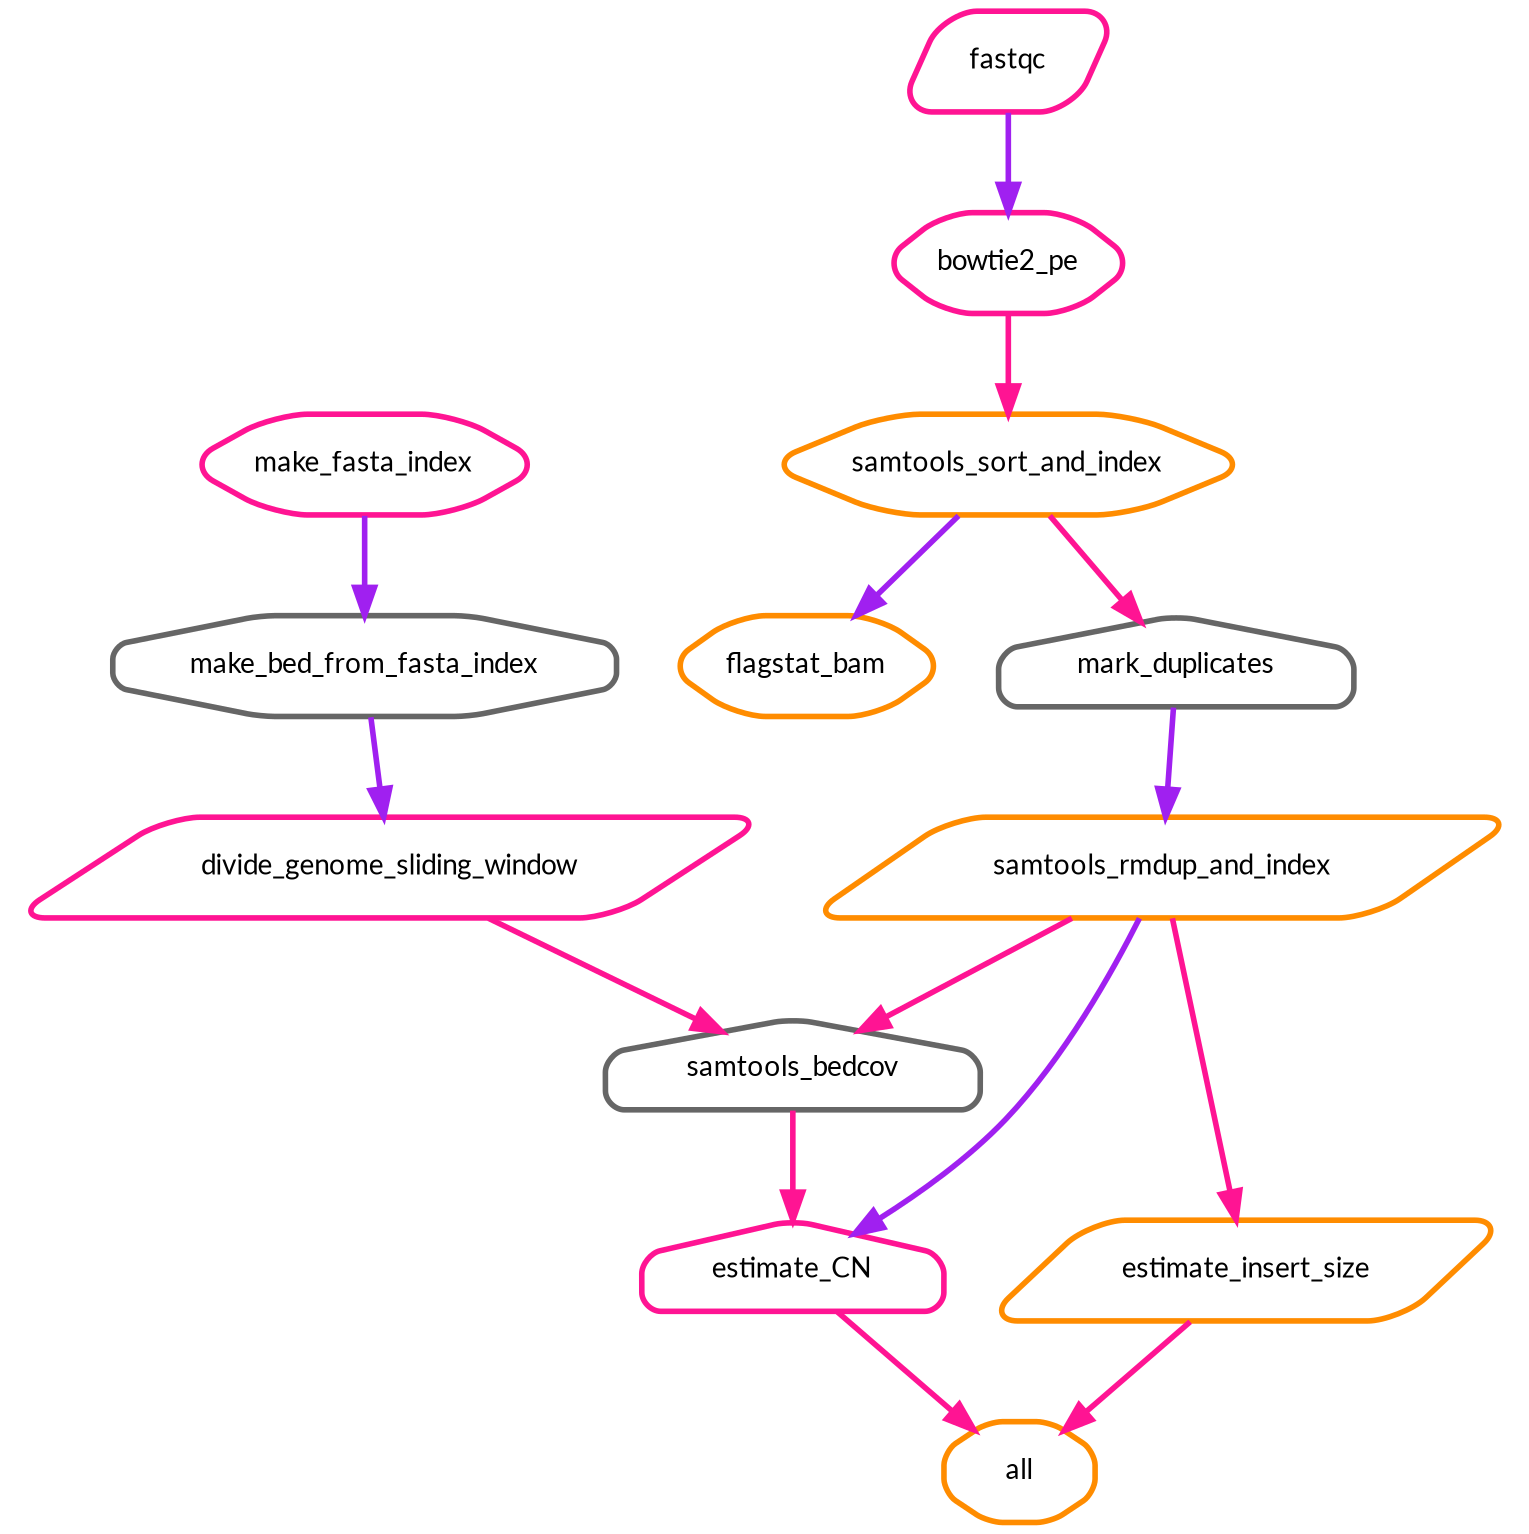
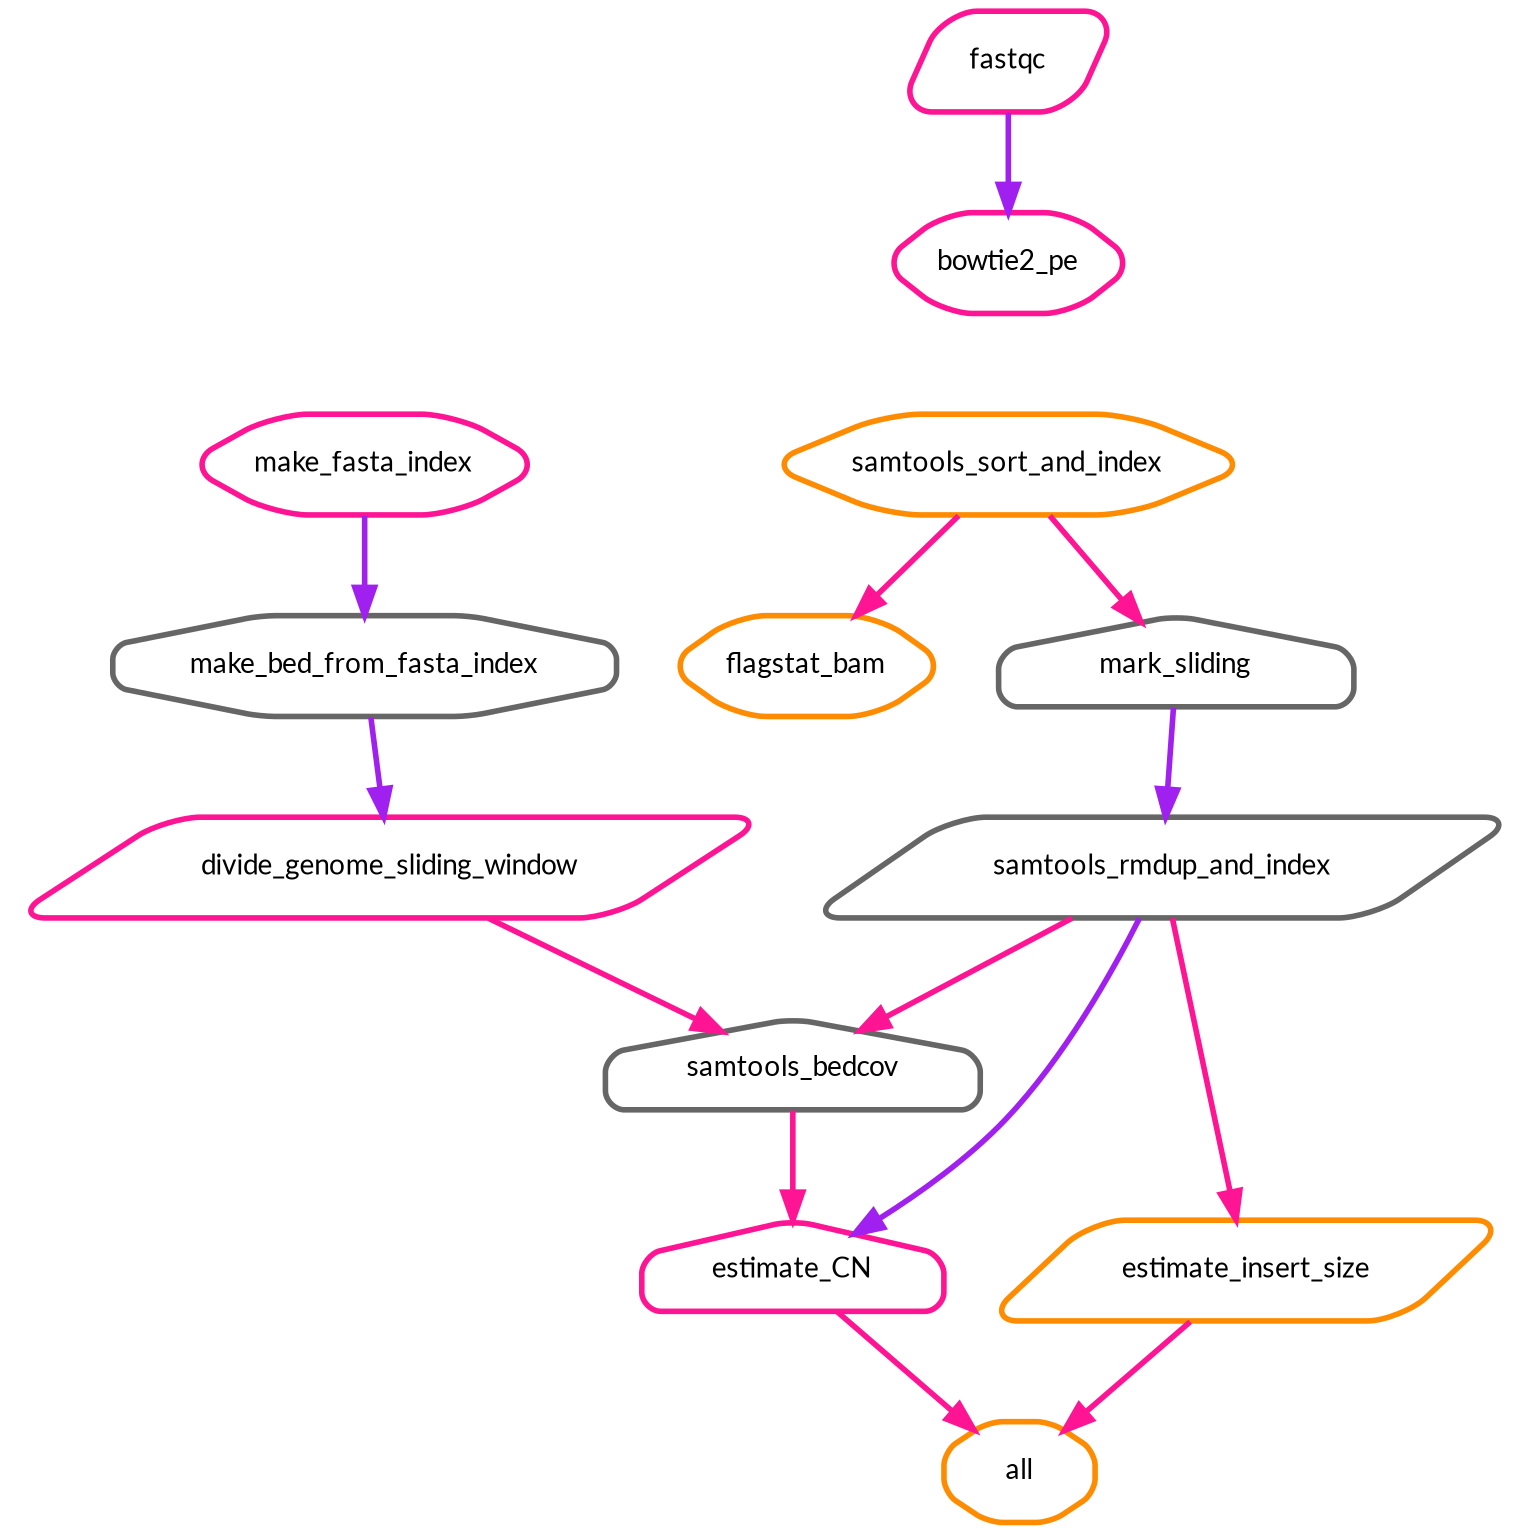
edge "bowtie2_pe" -> "samtools_sort_and_index": removed
edge "samtools_sort_and_index" -> "flagstat_bam": color purple -> deeppink
node "mark_duplicates": label "mark_duplicates" -> "mark_sliding"
node "samtools_rmdup_and_index": color darkorange -> gray40
